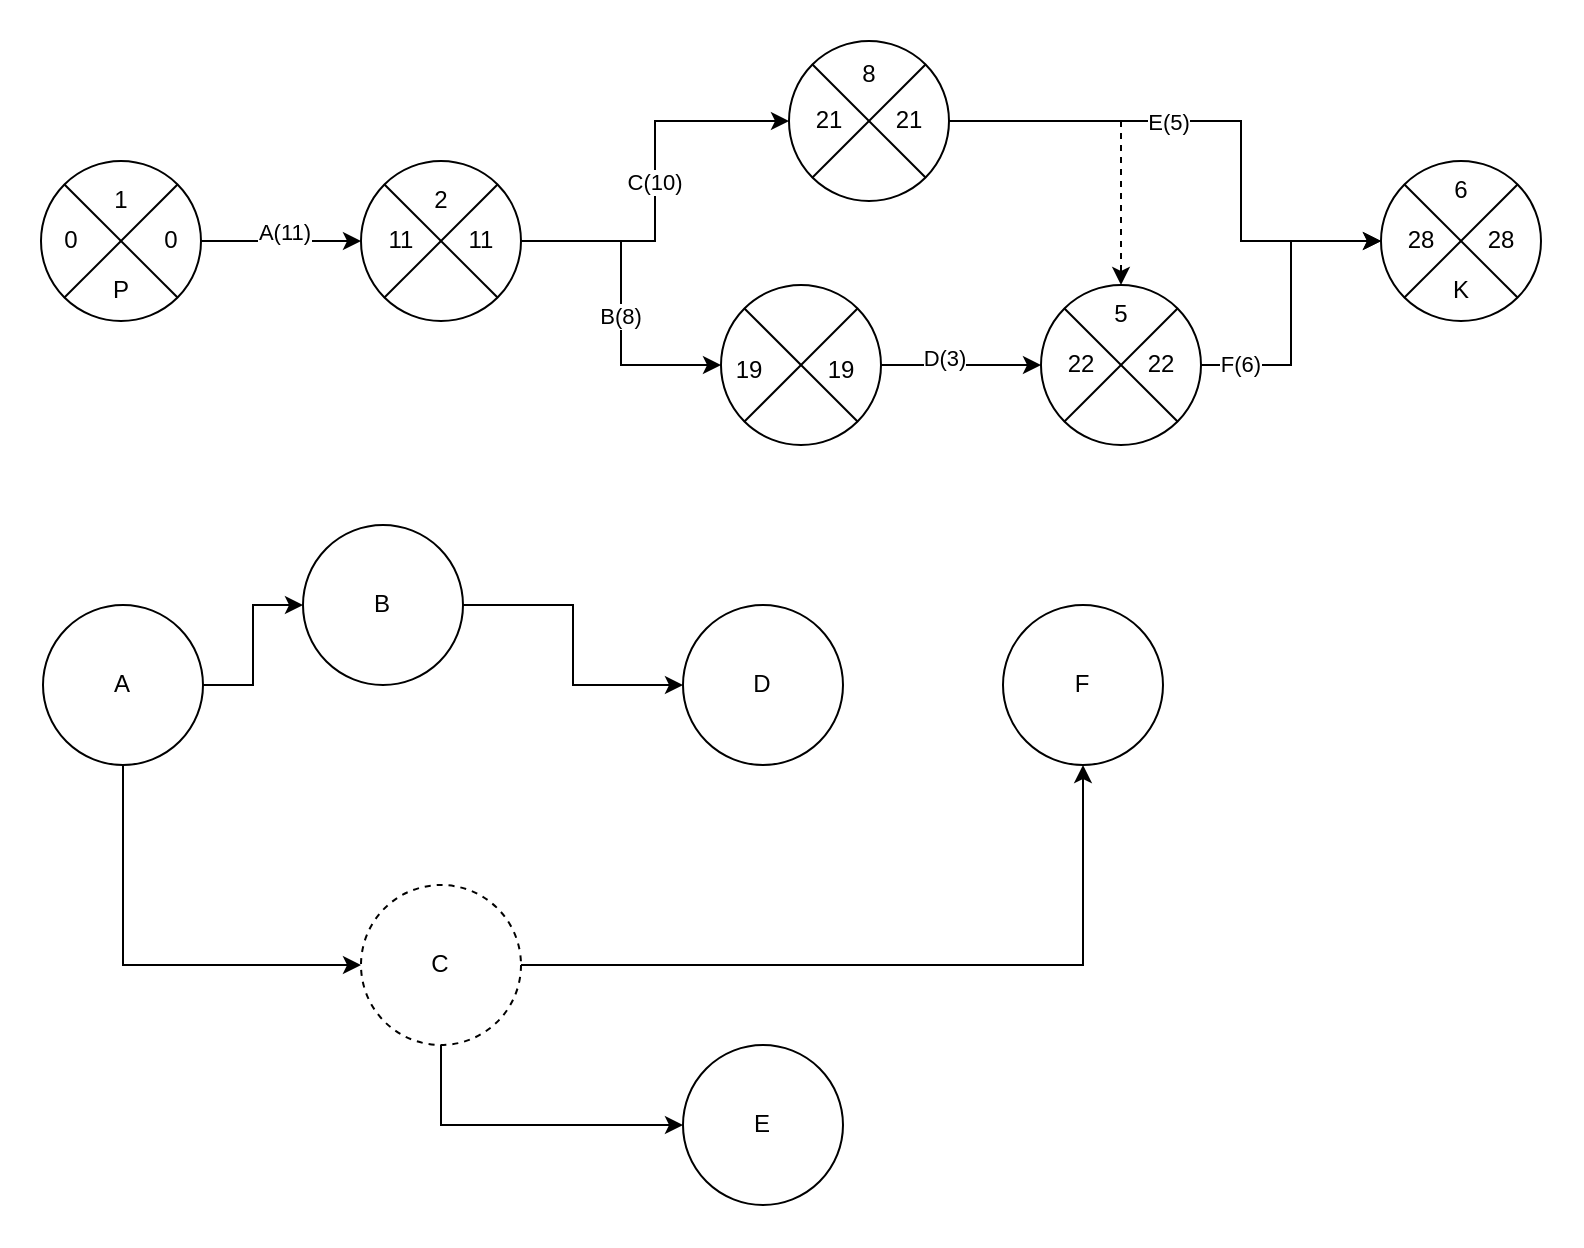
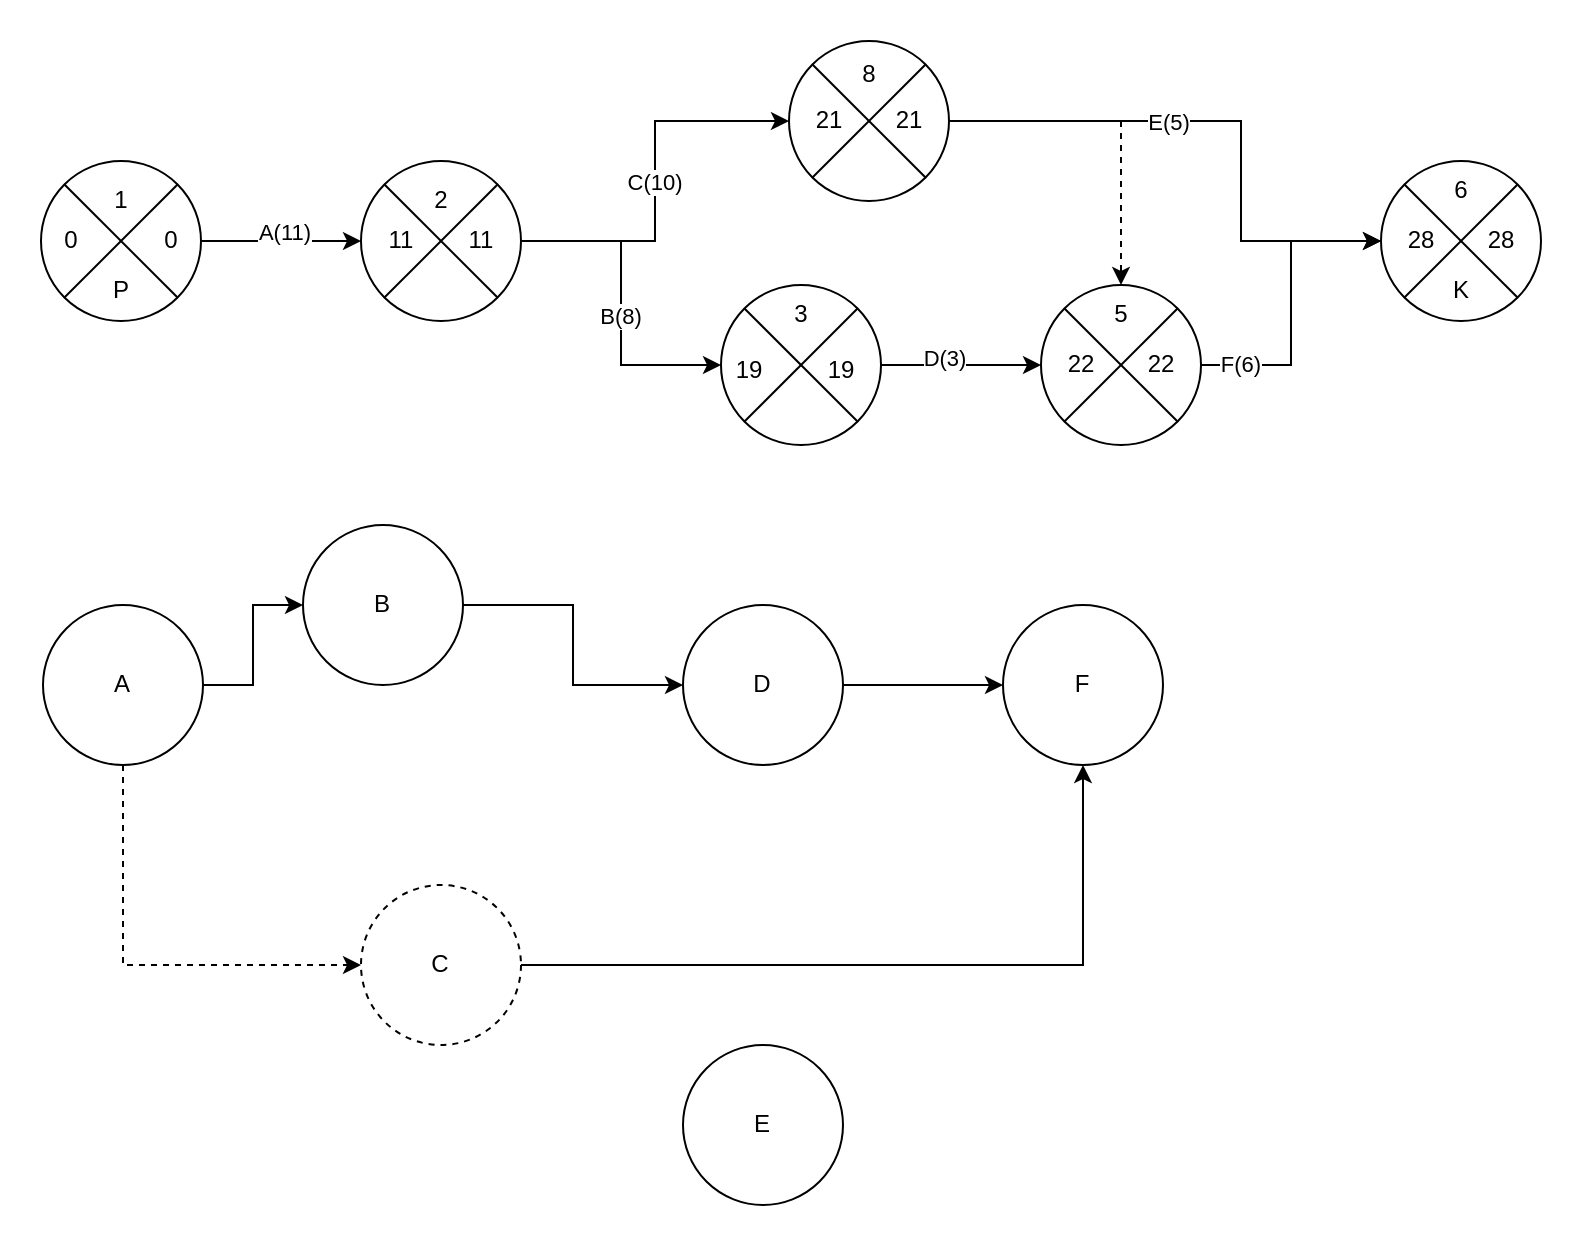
node "3": added
edge "D" -> "F": added
edge "A" -> "C": style solid -> dashed
edge "C" -> "E": removed
